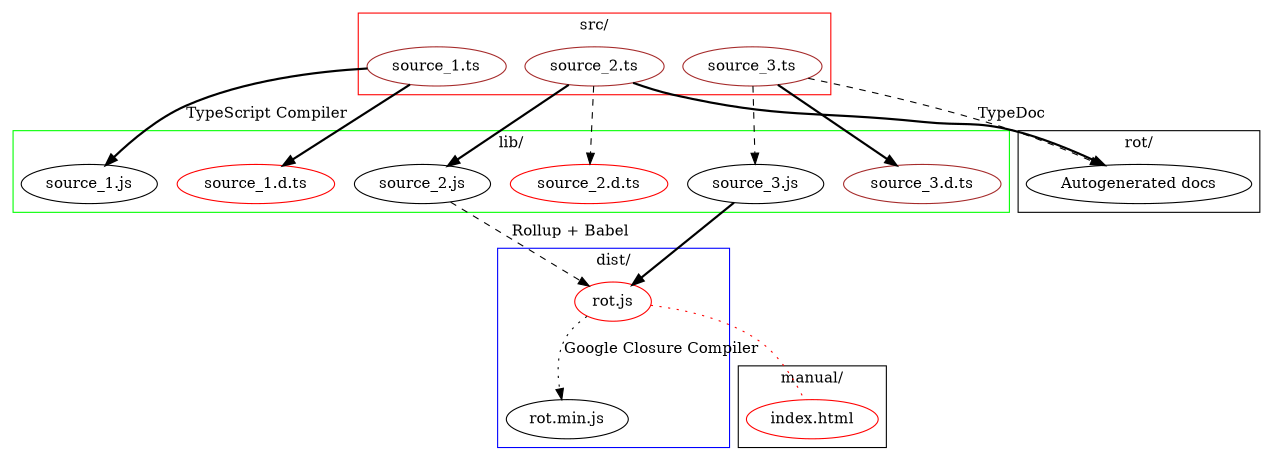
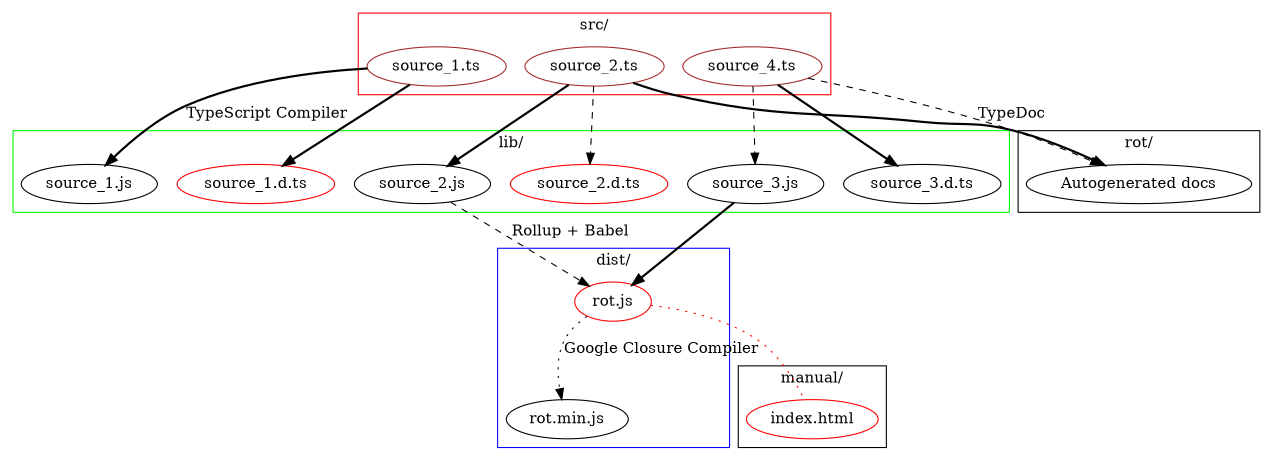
node "source_3.ts": label "source_3.ts" -> "source_4.ts"
node "source_3.d.ts": color brown -> black
